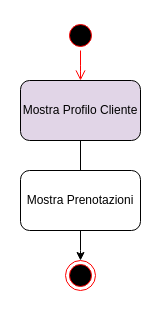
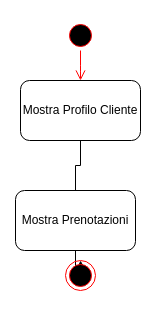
node "Mostra Profilo Cliente": fillcolor #e1d5e7 -> #ffffff
node "Mostra Prenotazioni": moved (81, 201) -> (76, 221)
